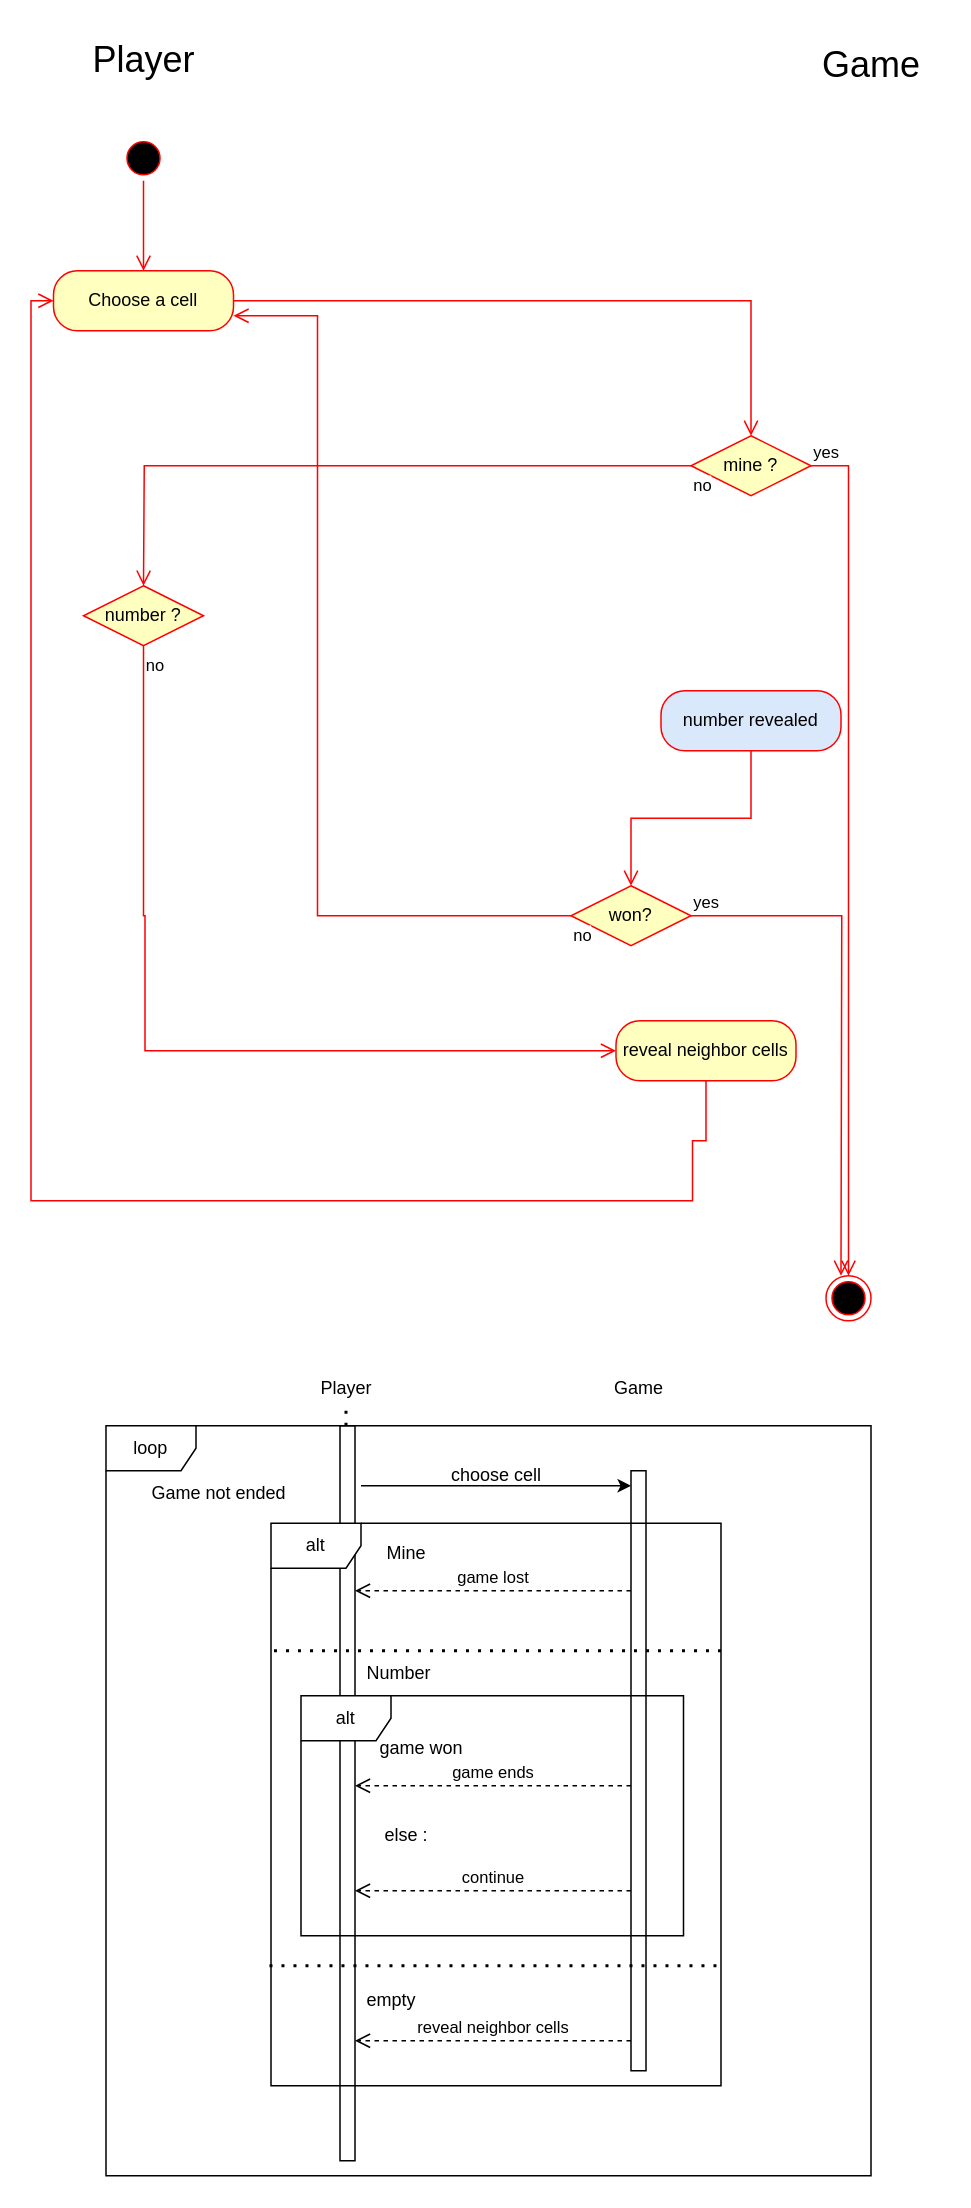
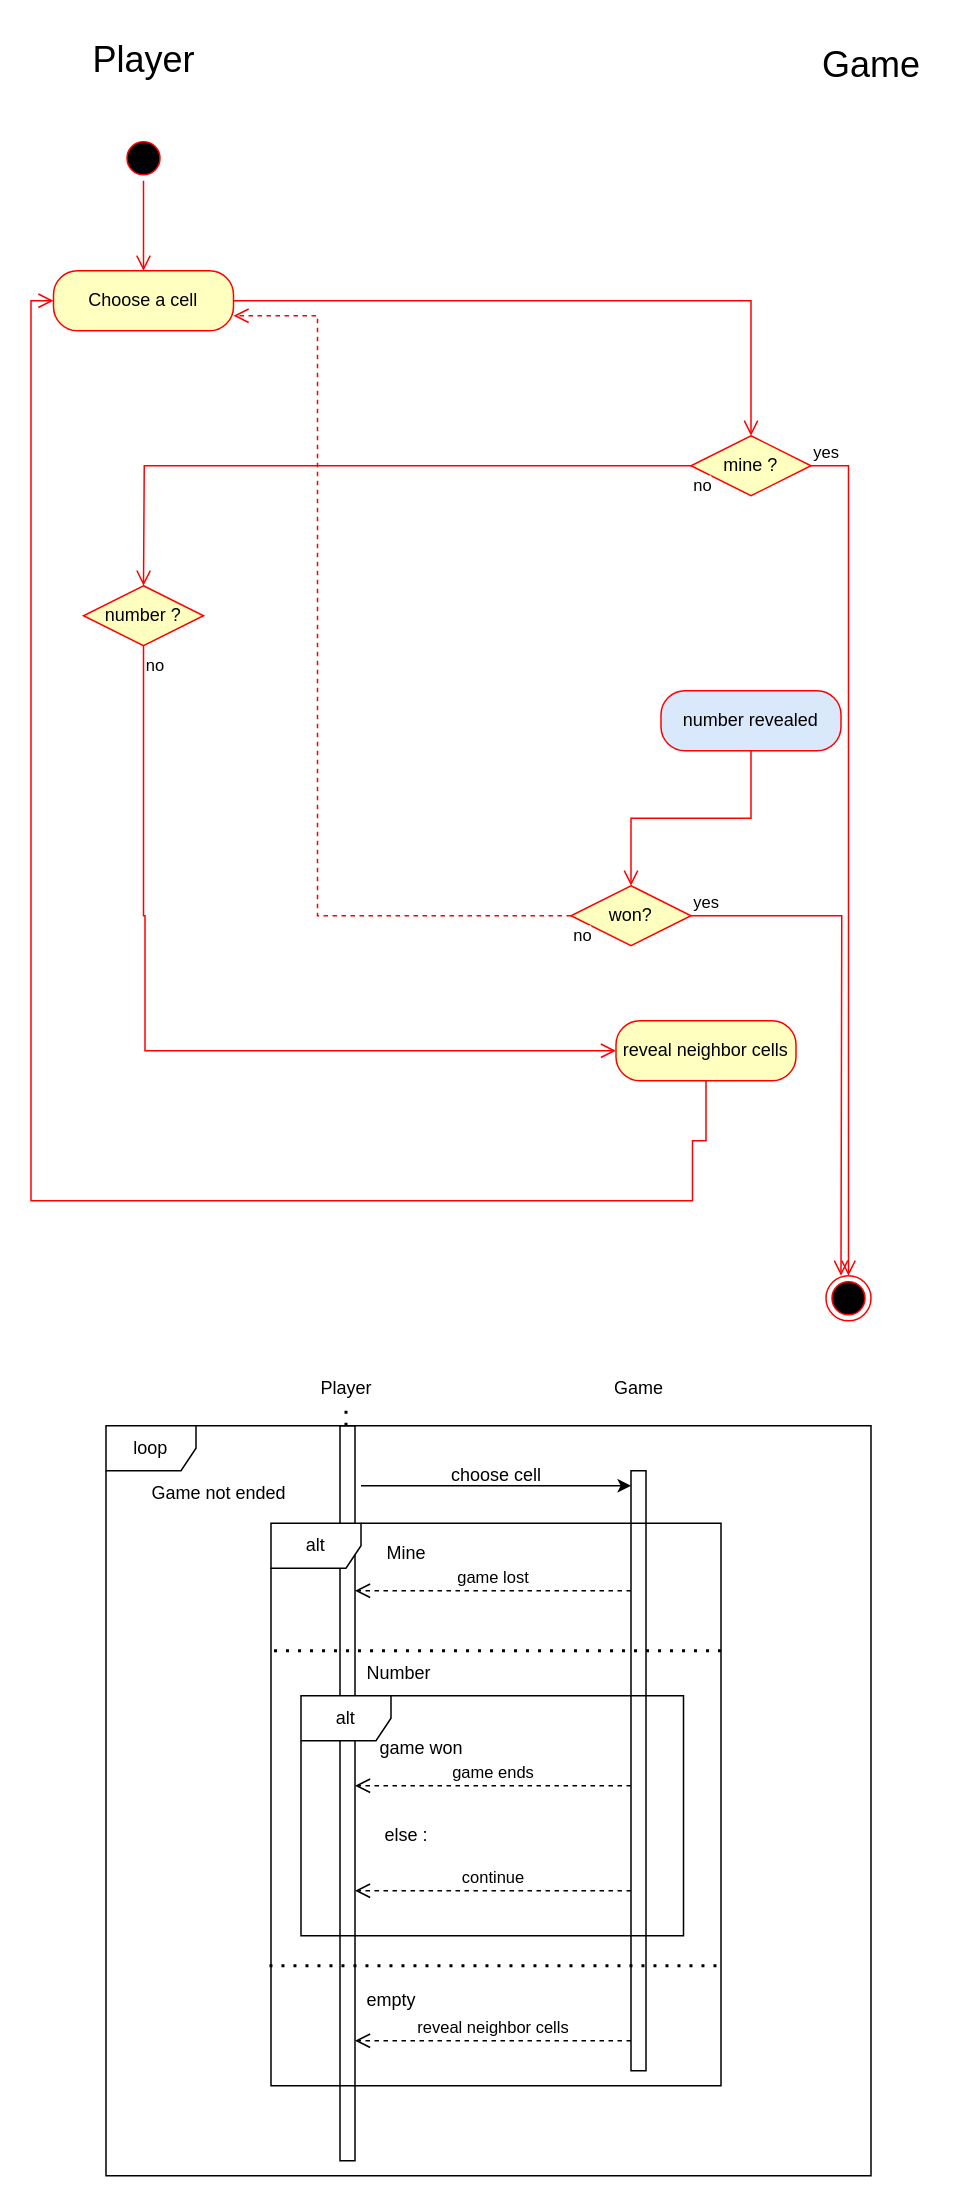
edge "won?" -> "Choose a cell": style solid -> dashed
